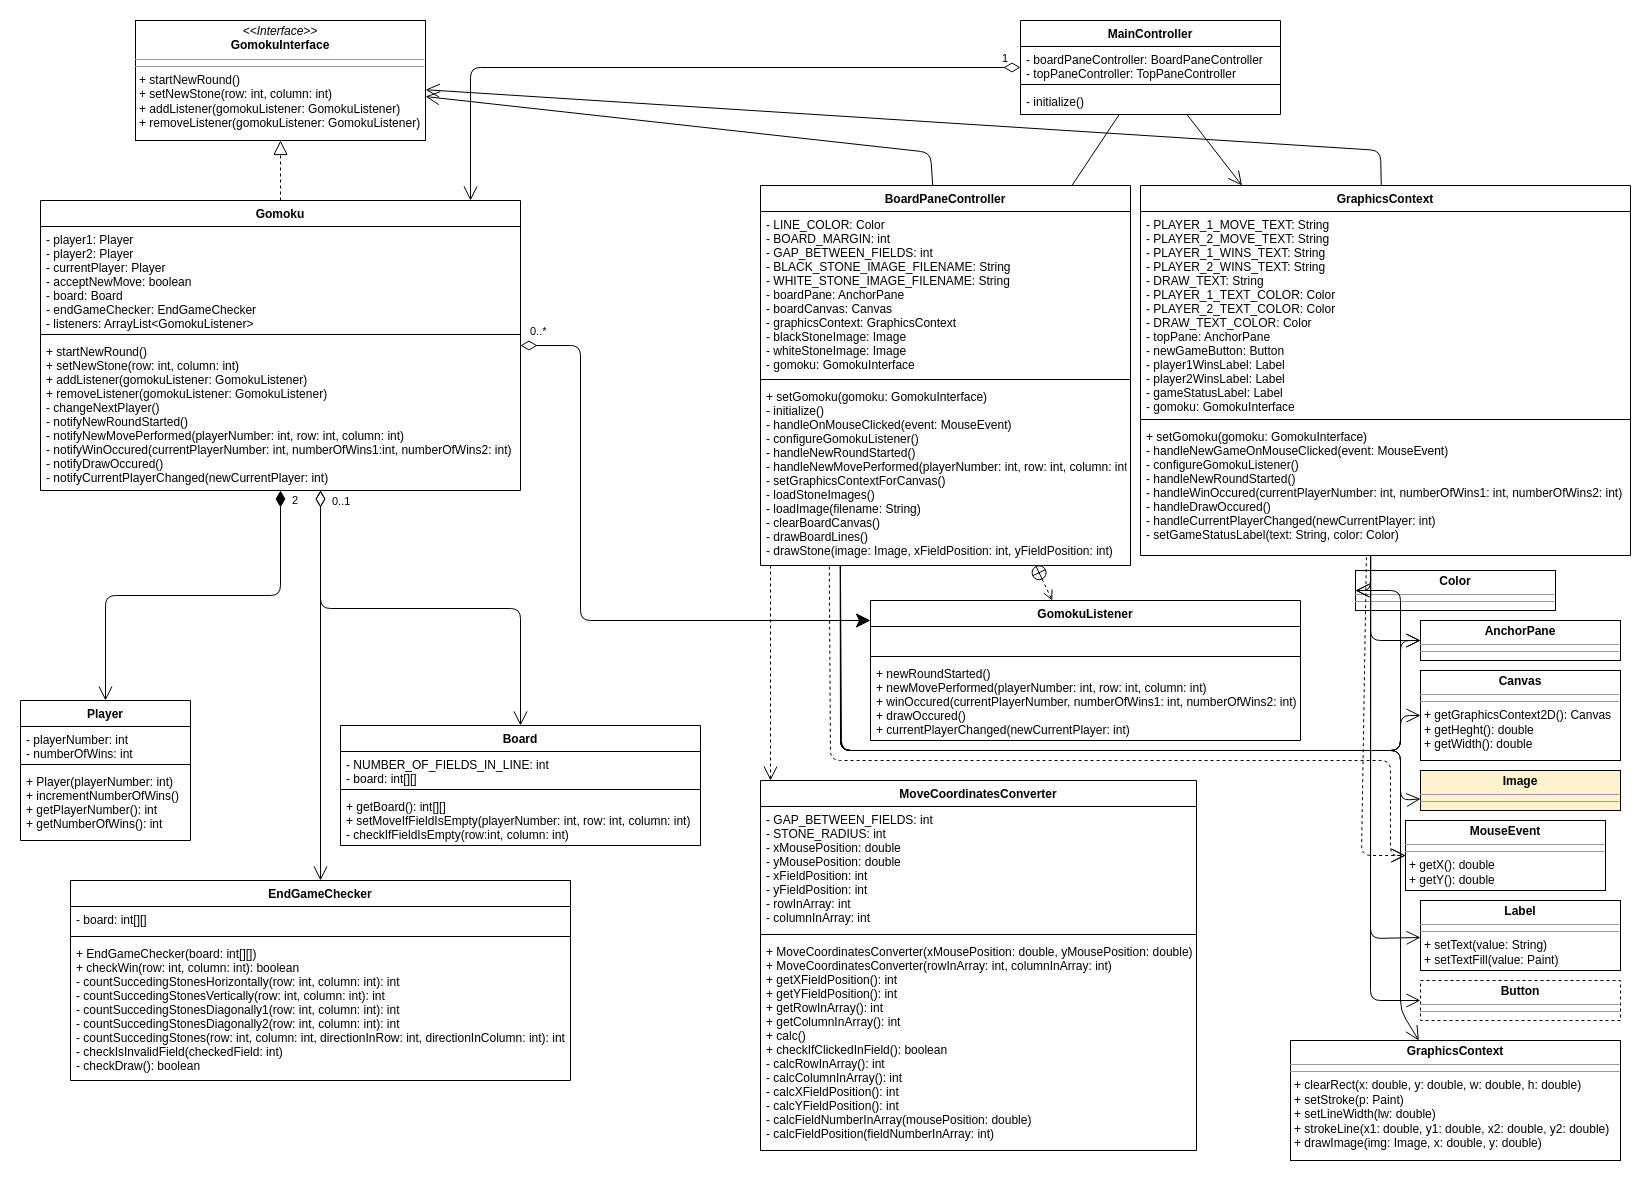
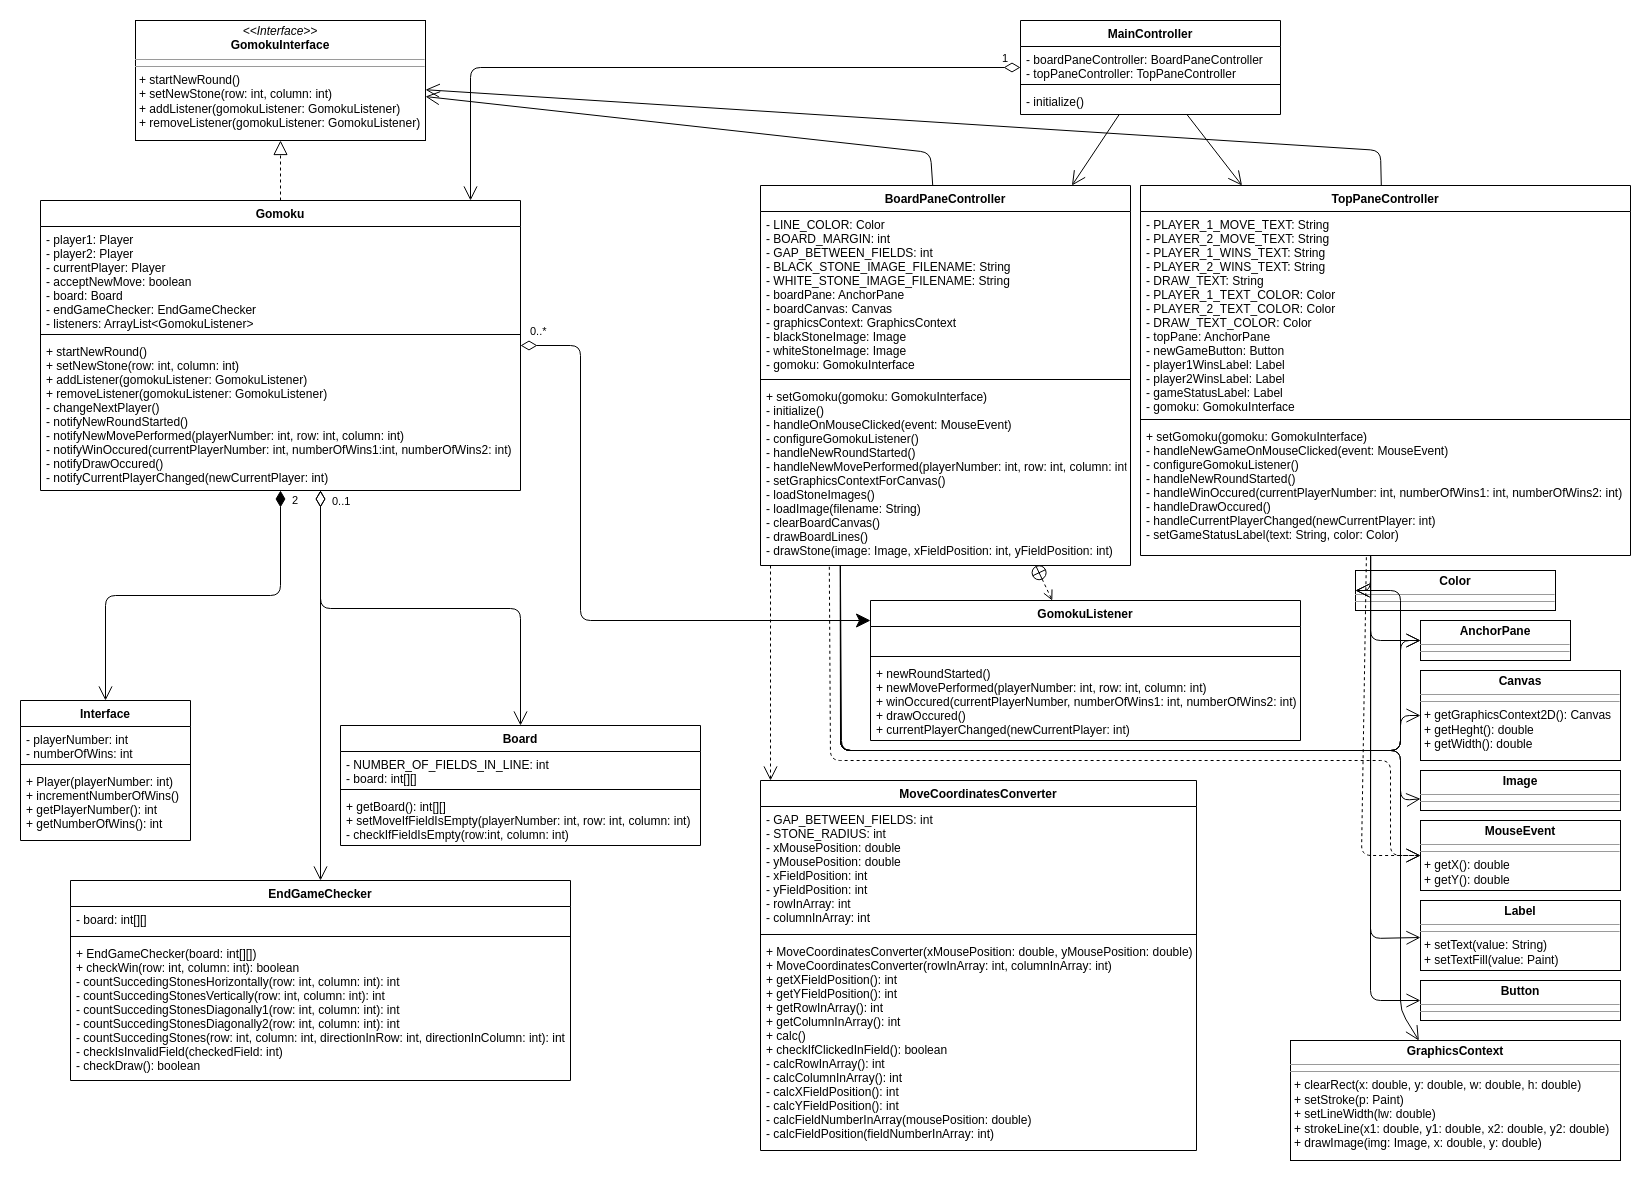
edge "MainController" -- "BoardPaneController": arrowhead none -> open
node "GraphicsContext": label "GraphicsContext" -> "TopPaneController"
node "AnchorPane": size 200x40 -> 150x40
node "Player": label "Player" -> "Interface"
node "Image": fillcolor #fff2cc -> #ffffff
node "MouseEvent + getX(): double + getY(): double": moved (1506, 856) -> (1521, 856)
node "Button": style dashed -> solid
